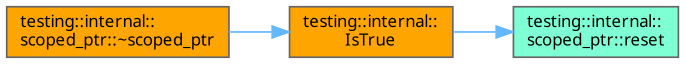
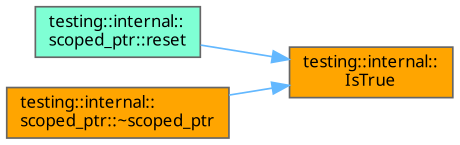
edge "testing::internal:: IsTrue" -> "testing::internal:: scoped_ptr::reset": reversed
